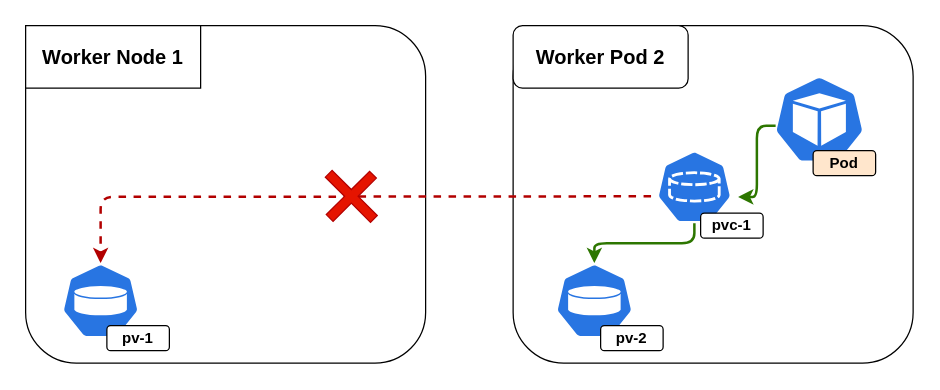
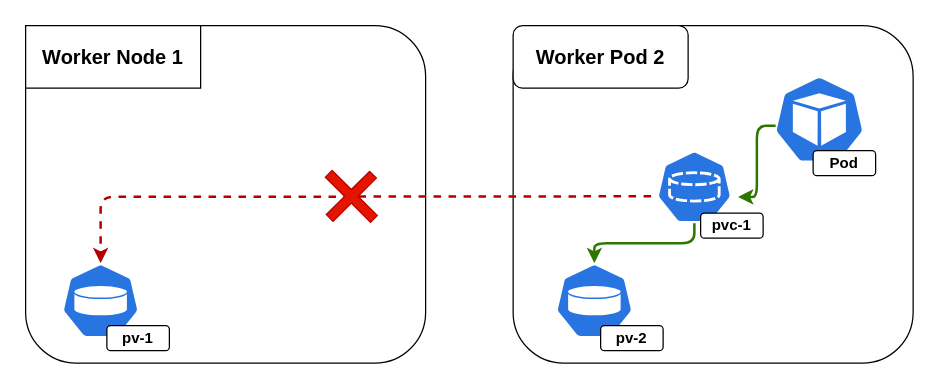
node "Pod": fillcolor #ffe6cc -> #ffffff
